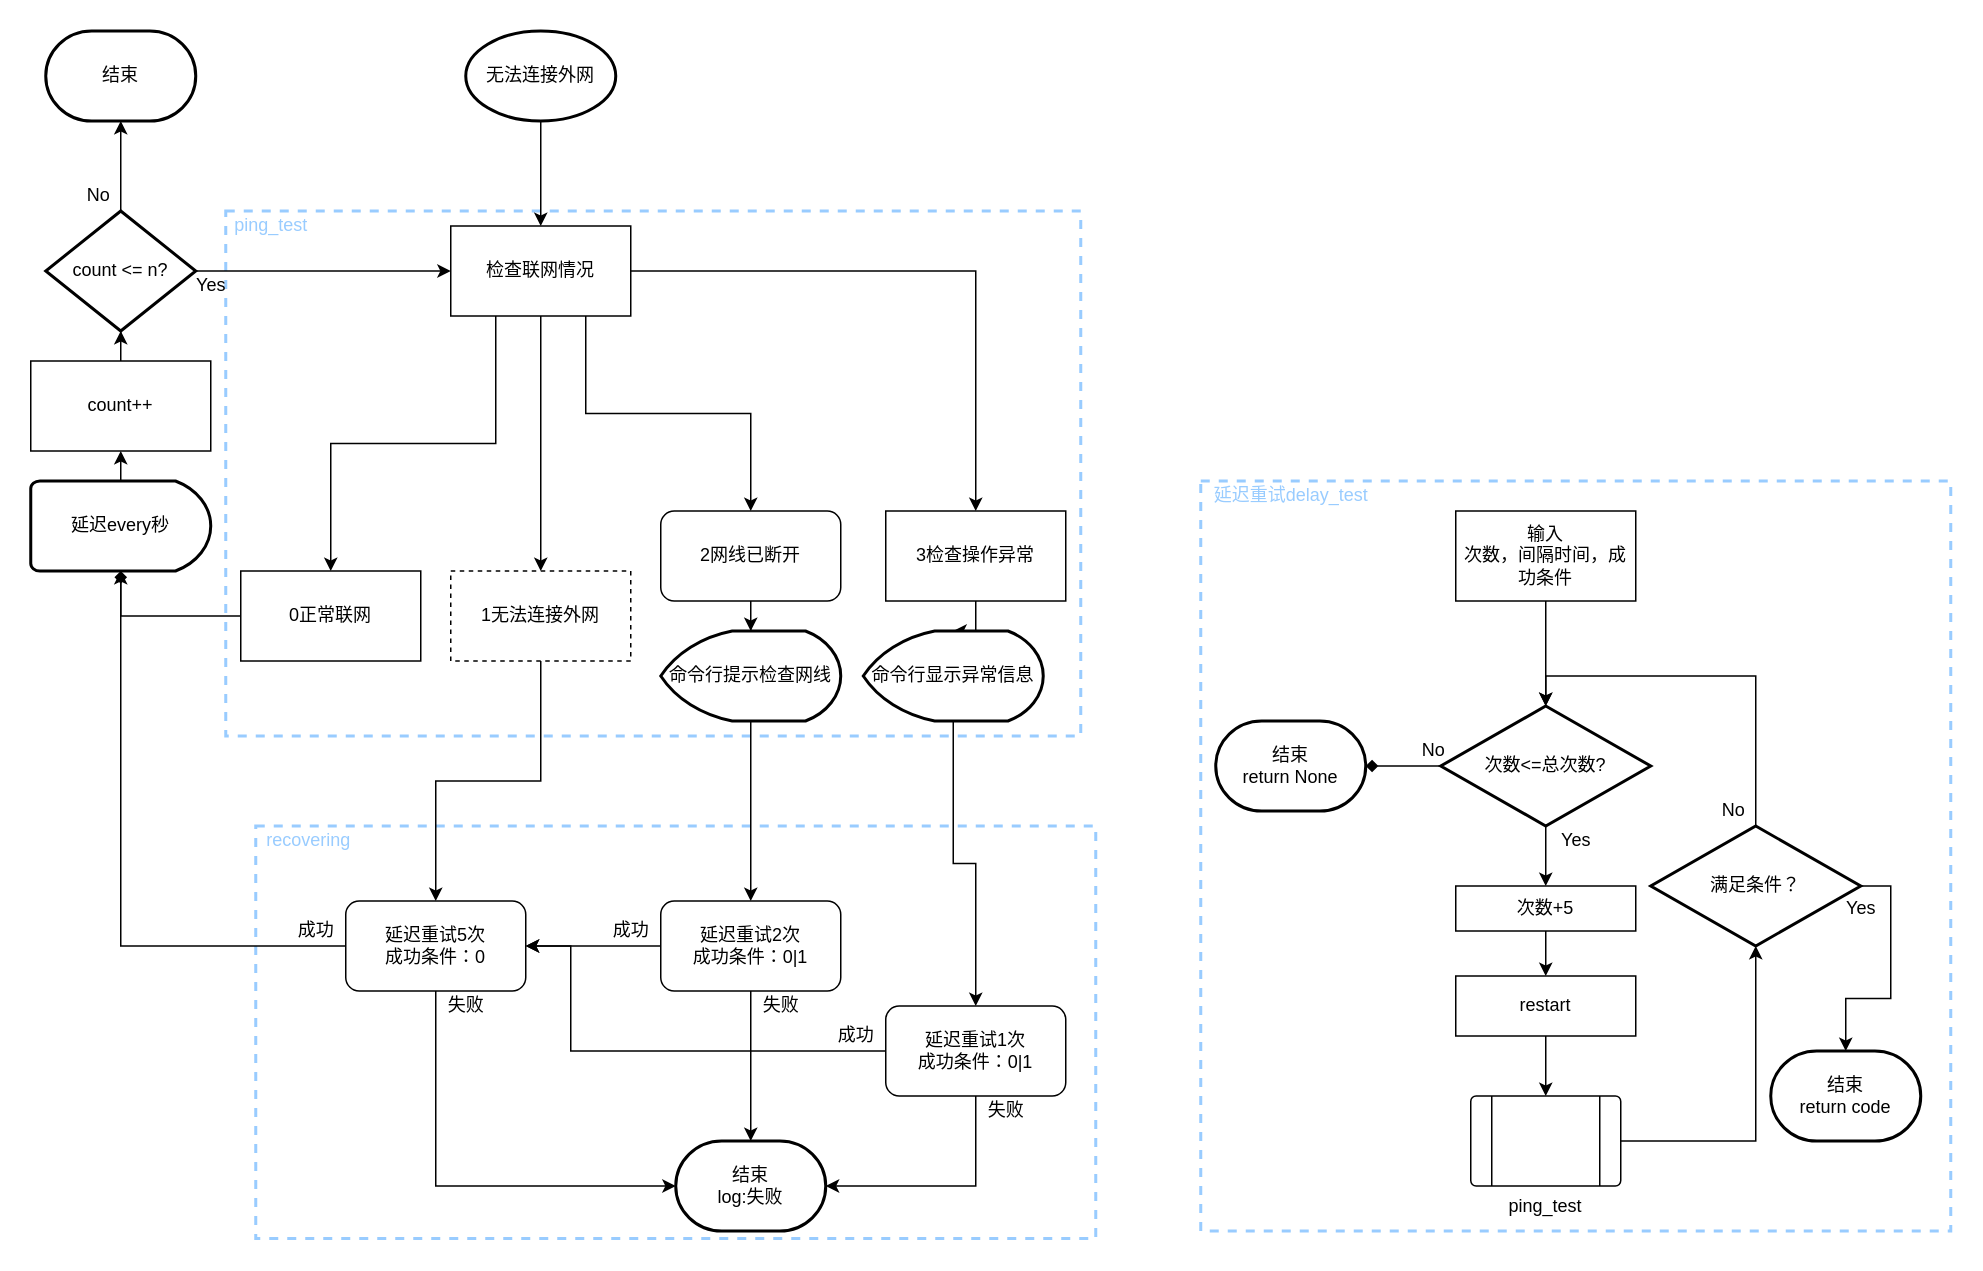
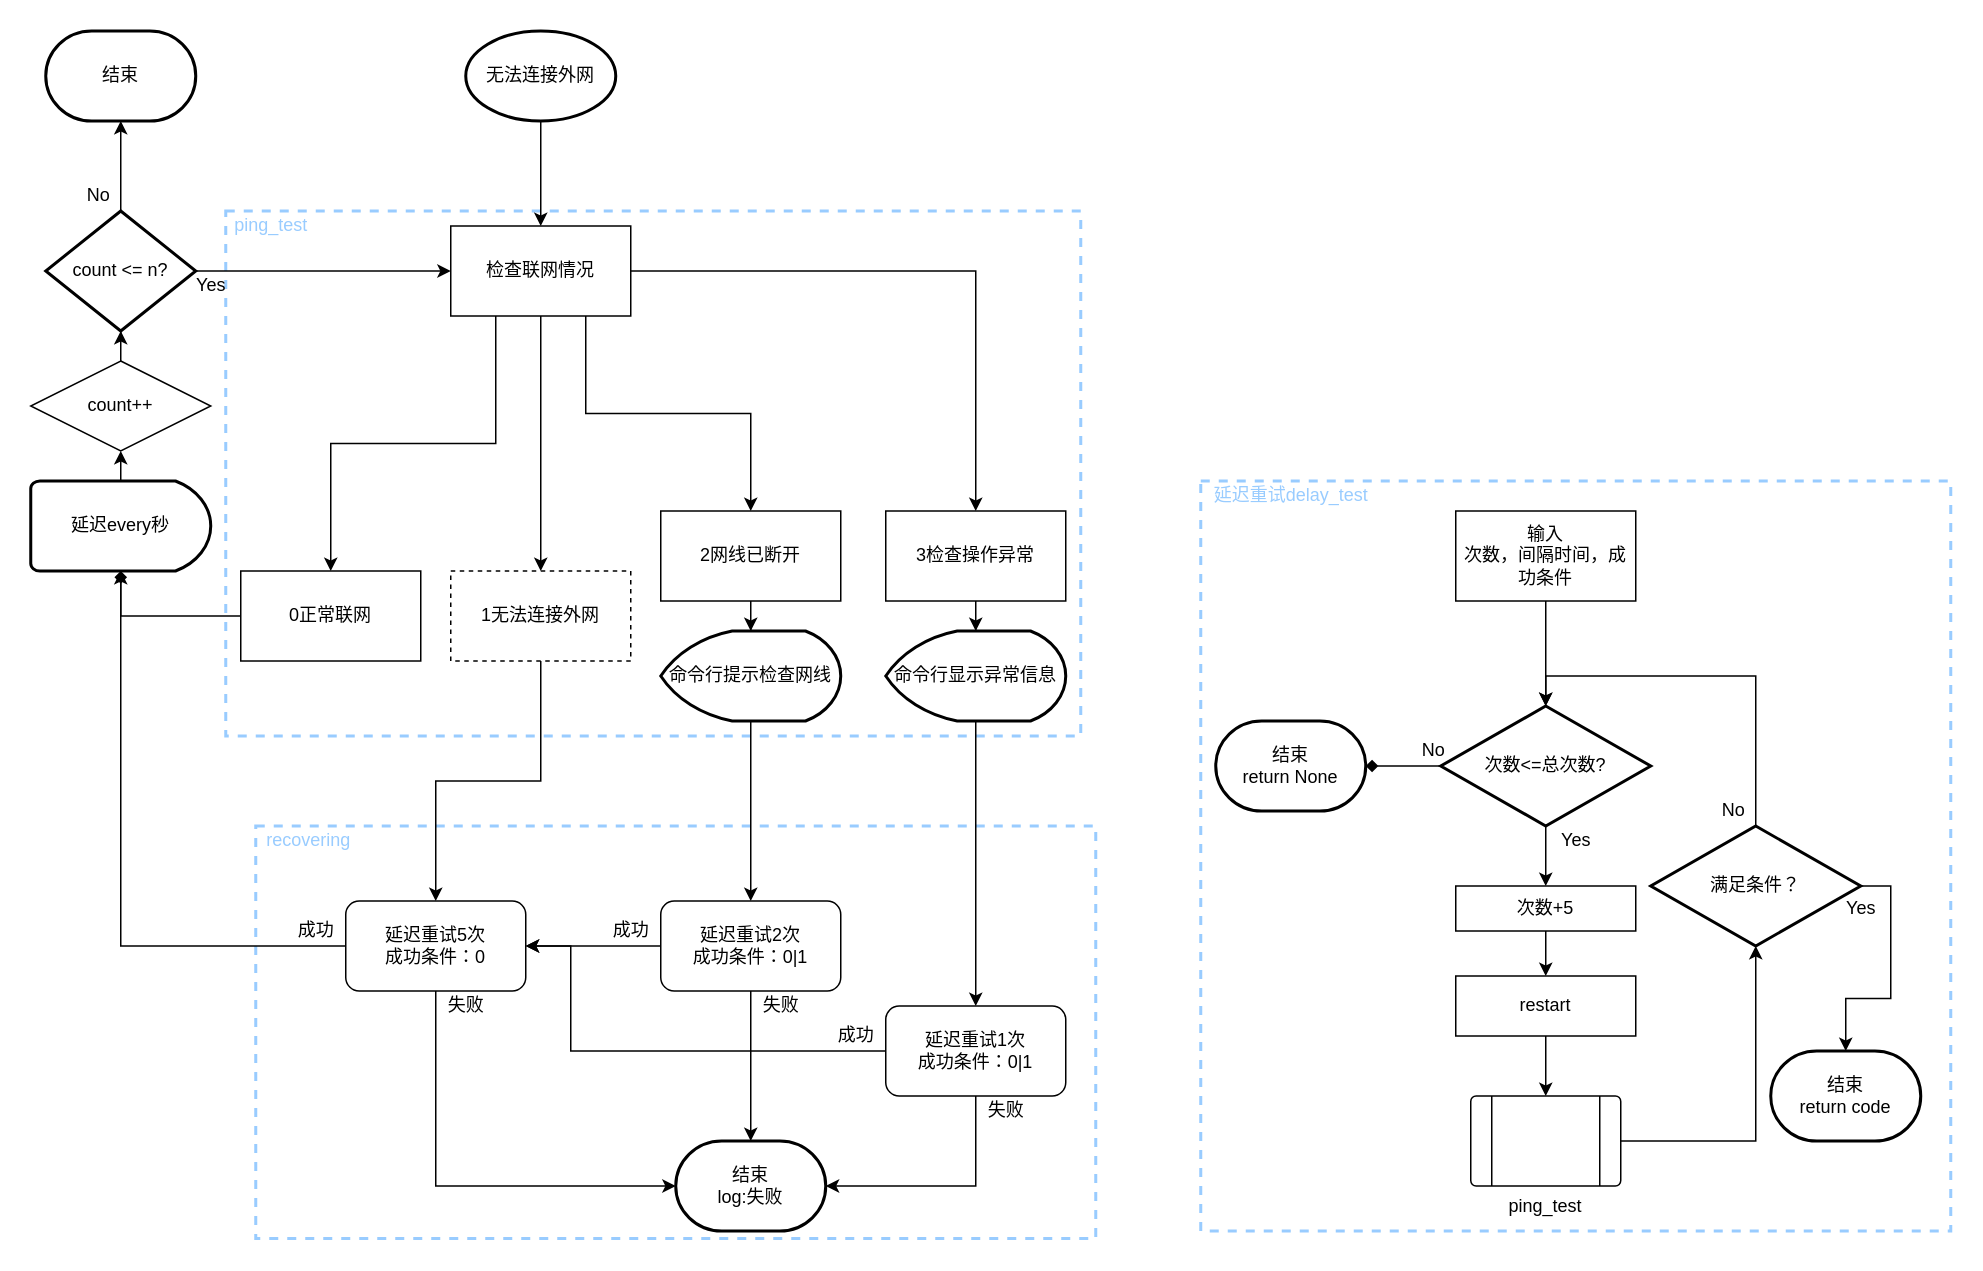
node "count++": shape rectangle -> diamond
node "2网线已断开": shape rounded rectangle -> rectangle
node "命令行显示异常信息": moved (953, 676) -> (976, 676)
